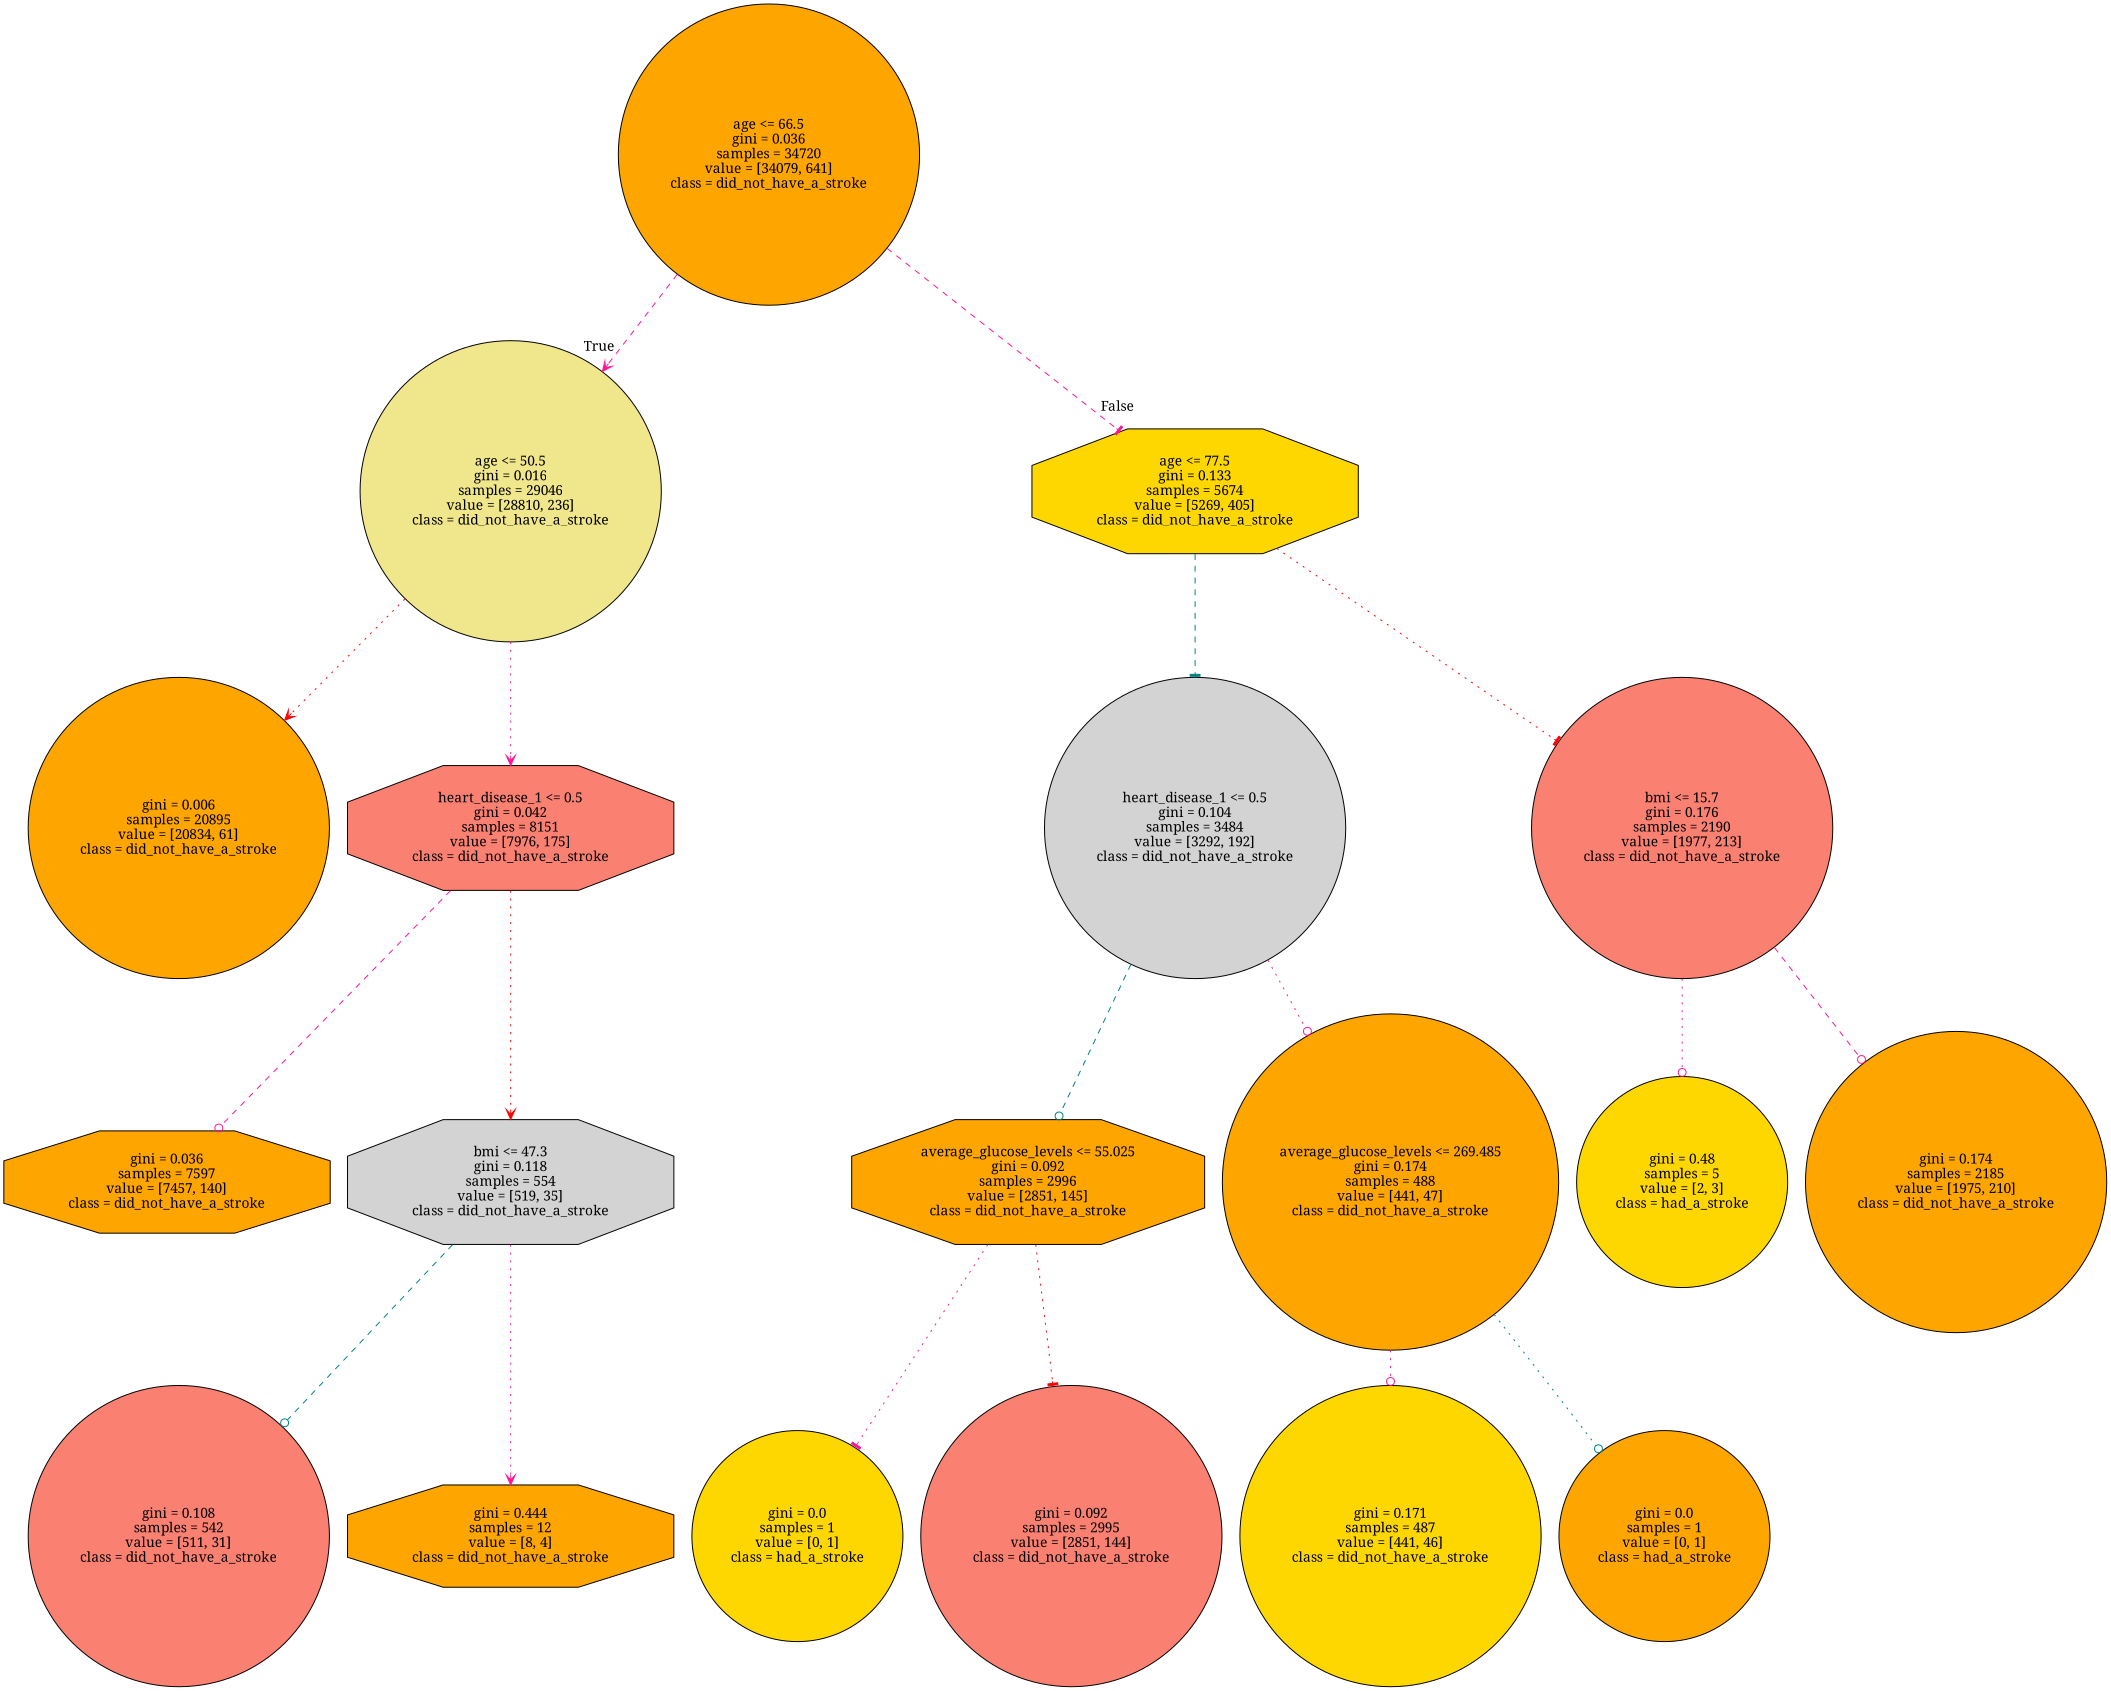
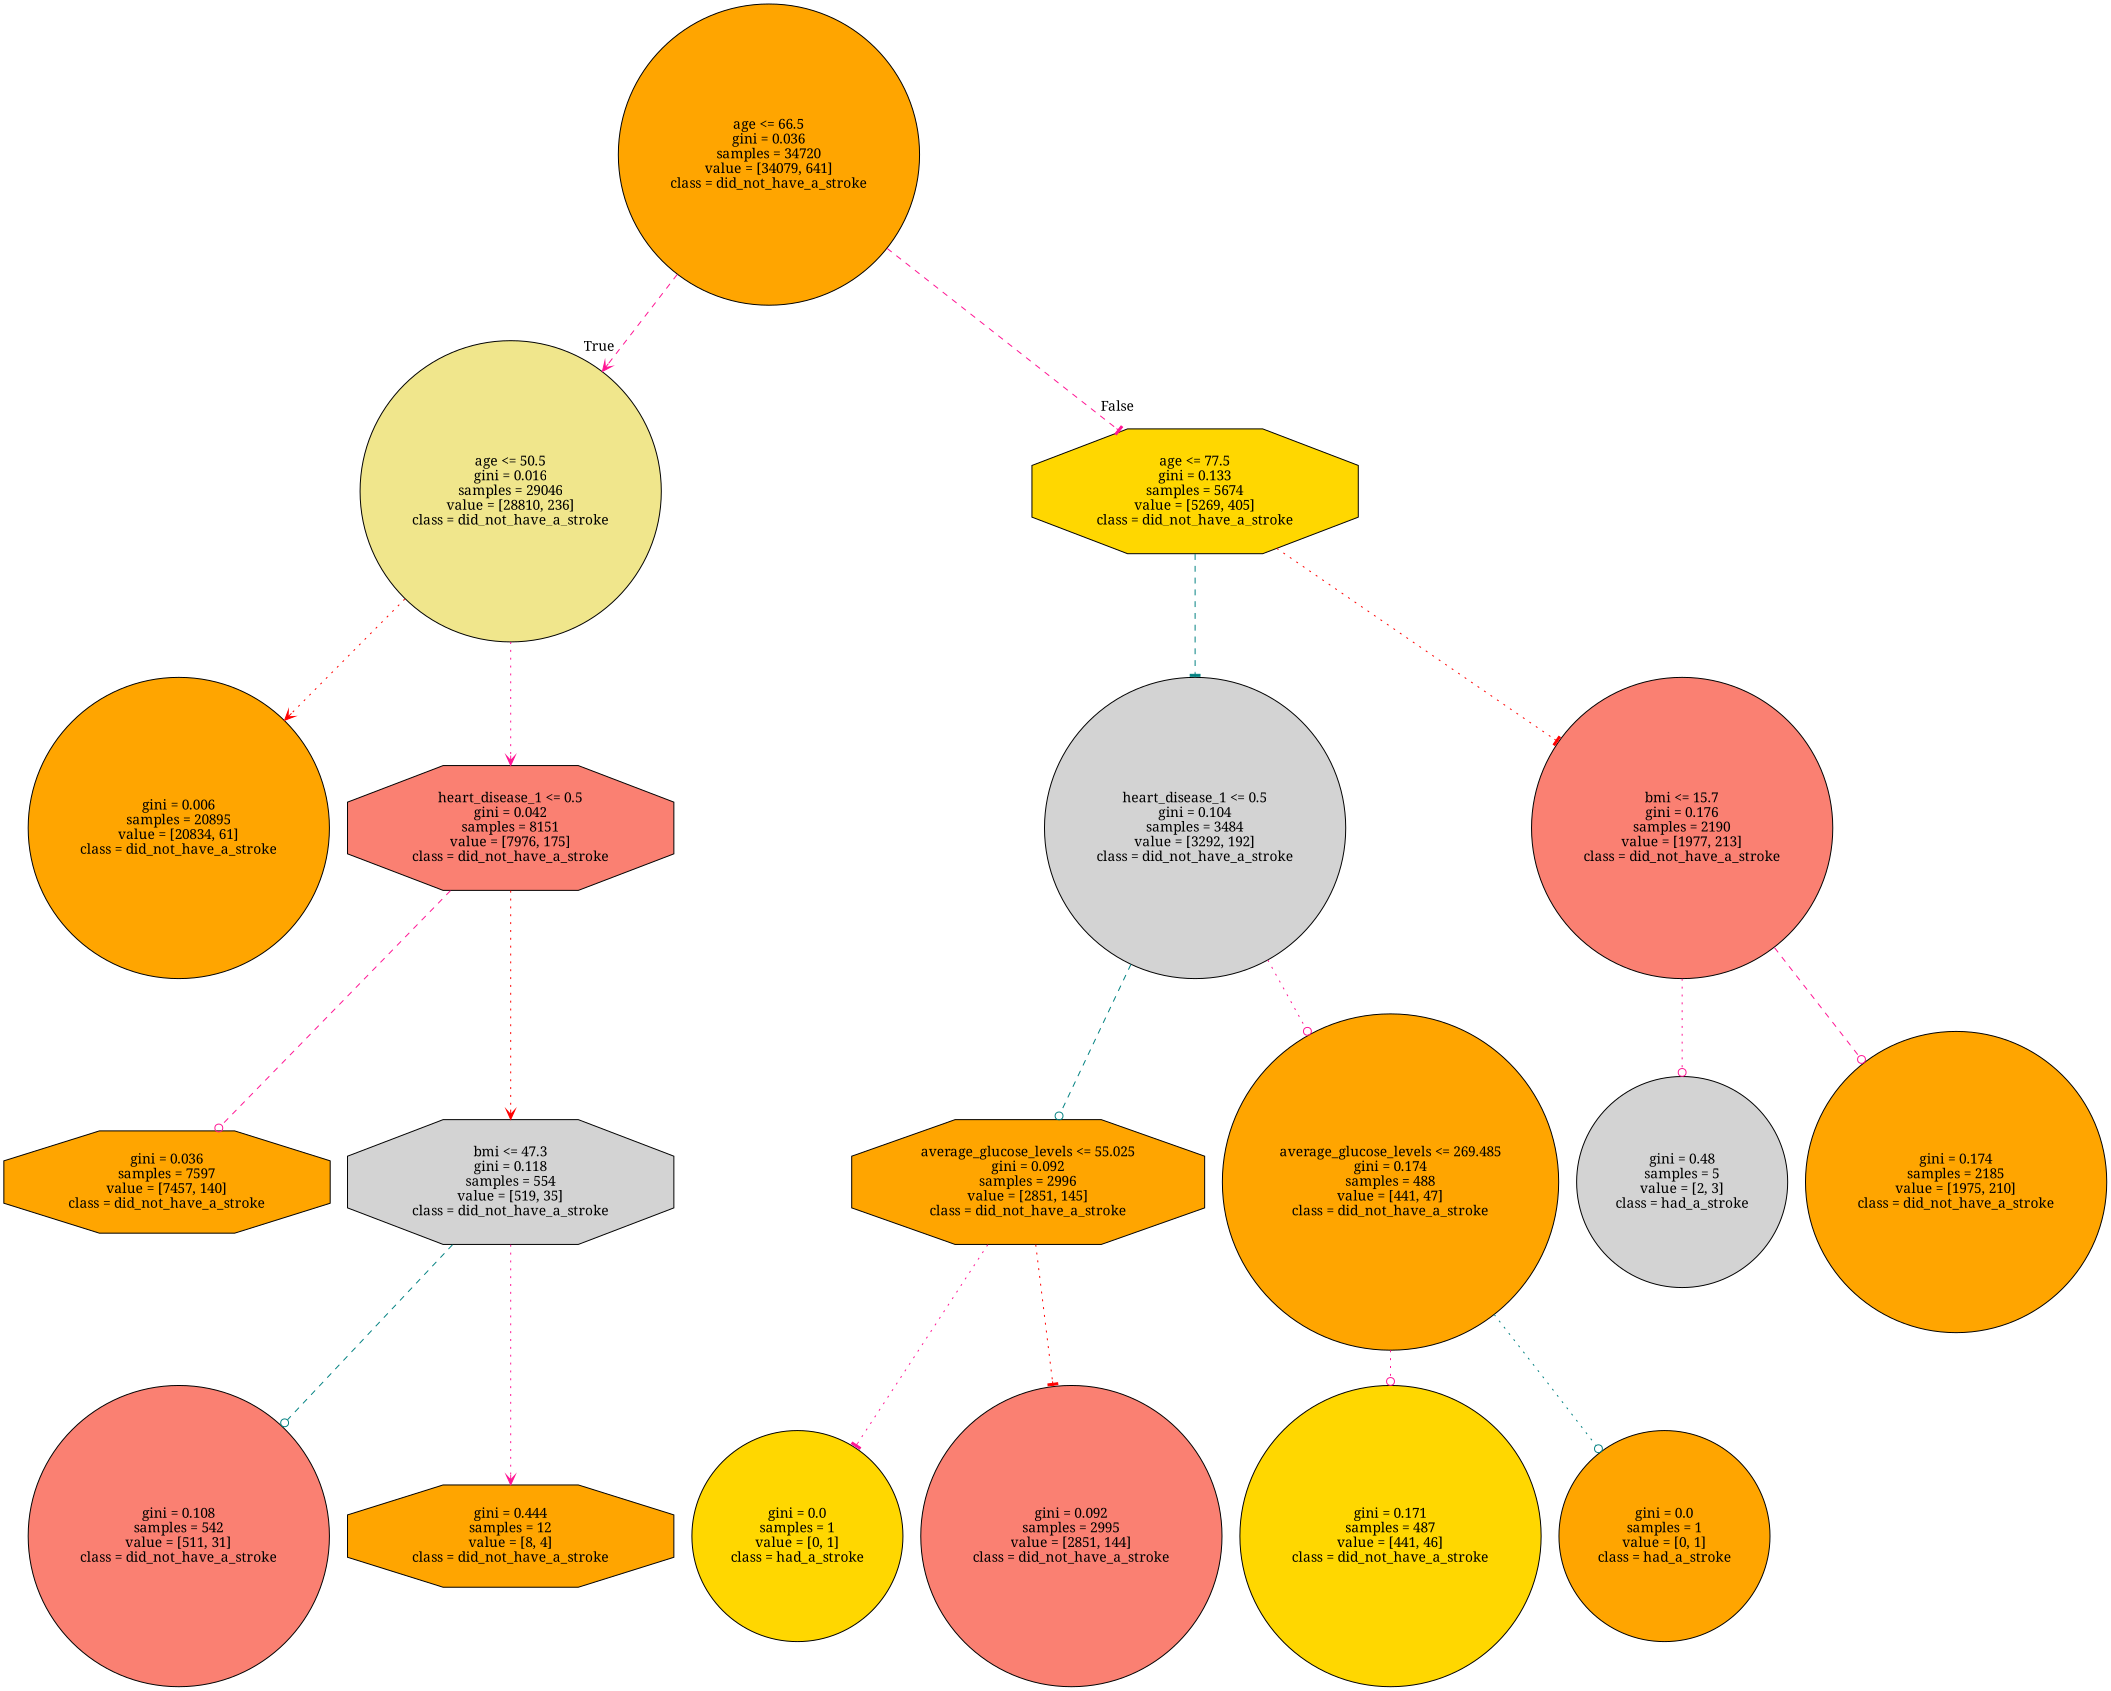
node "gini = 0.48 samples = 5 value = [2, 3] class = had_a_stroke": fillcolor gold -> lightgrey
